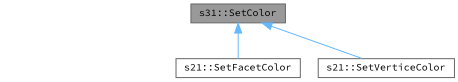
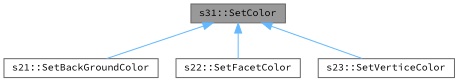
node "s21::SetBackGroundColor": added
node "s21::SetFacetColor": label "s21::SetFacetColor" -> "s22::SetFacetColor"
node "s21::SetVerticeColor": label "s21::SetVerticeColor" -> "s23::SetVerticeColor"
